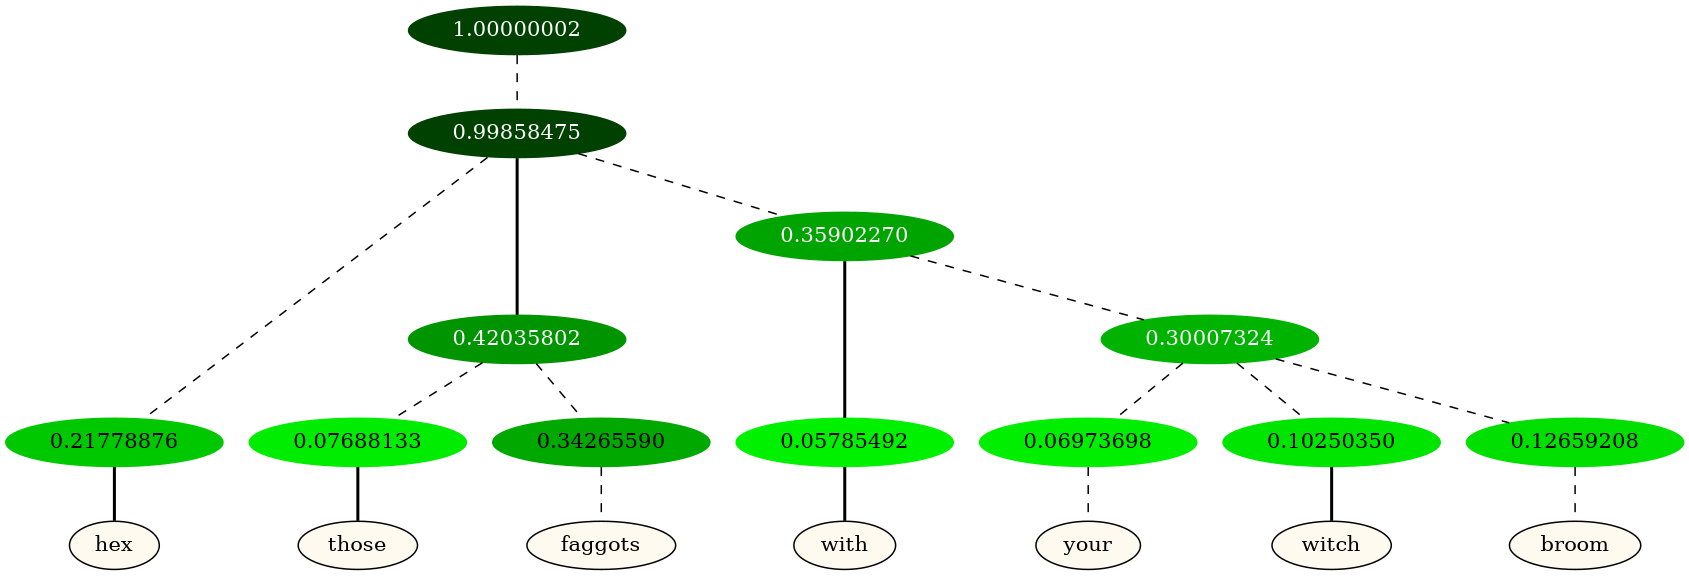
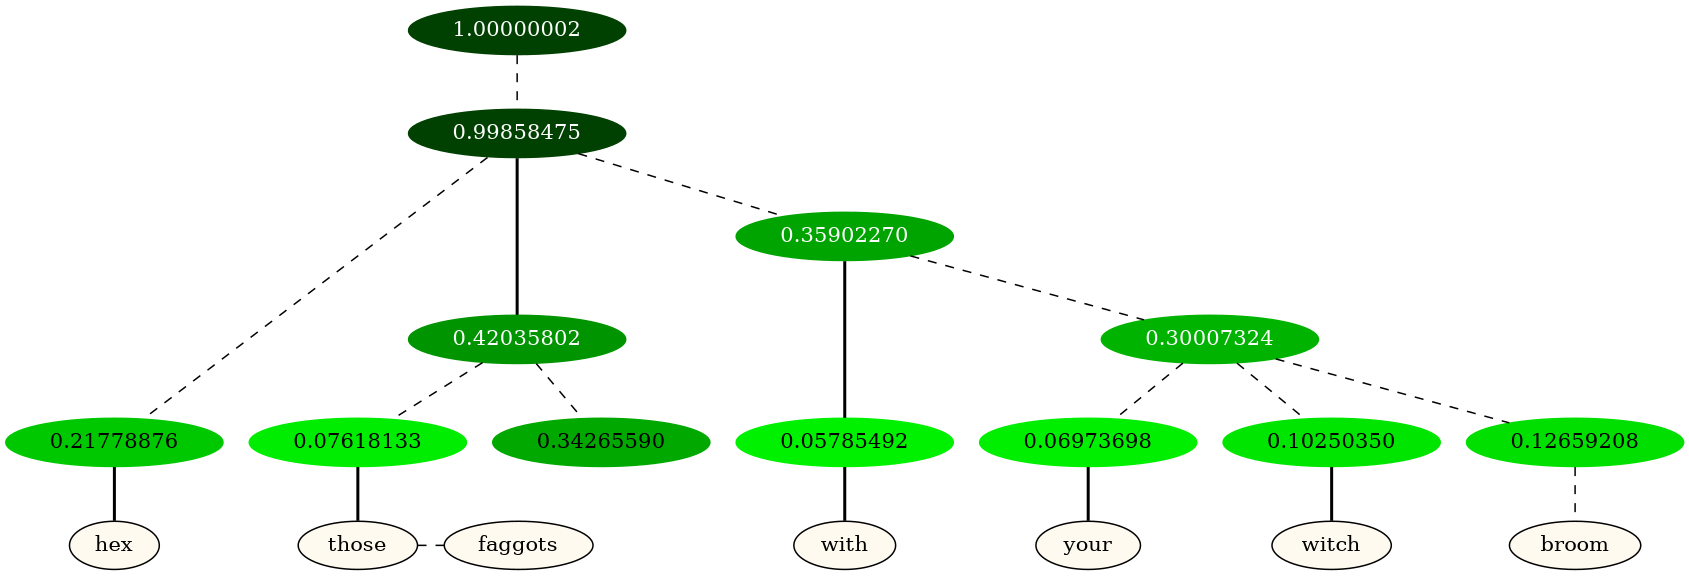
node "0.07688133": label "0.07688133" -> "0.07618133"
edge "0.34265590" -- "faggots": now "those" -- "faggots"
edge "0.06973698" -- "your": style dashed -> bold
